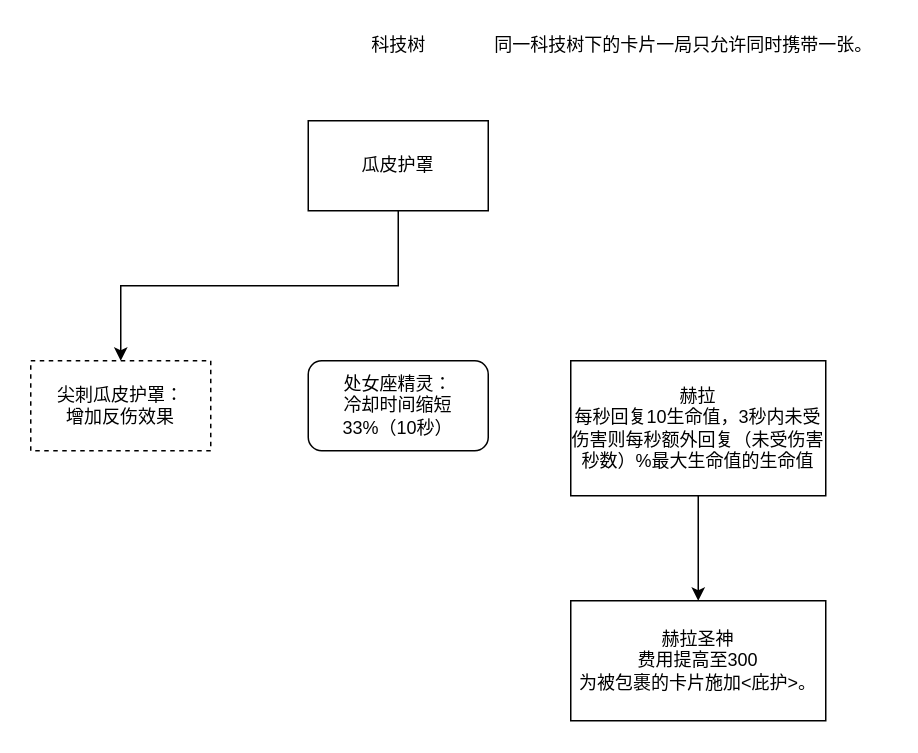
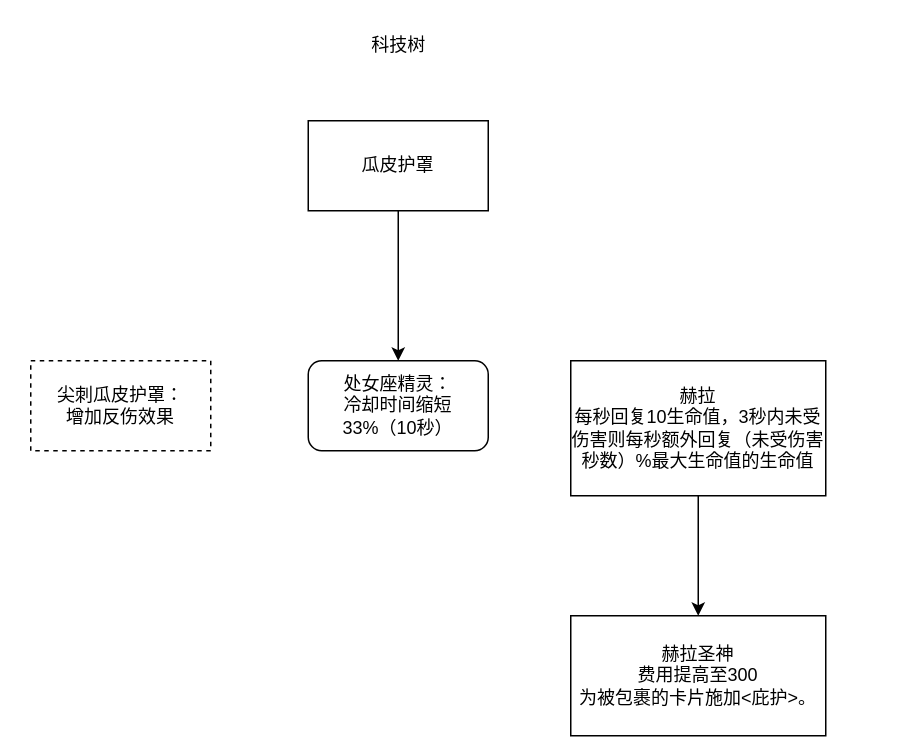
node "同一科技树下的卡片一局只允许同时携带一张。": removed
edge "瓜皮护罩" -> "尖刺瓜皮护罩： 增加反伤效果": removed
edge "瓜皮护罩" -> "处女座精灵： 冷却时间缩短33%（10秒）": added
node "赫拉圣神 费用提高至300 为被包裹的卡片施加<庇护>。": moved (698, 661) -> (698, 676)
